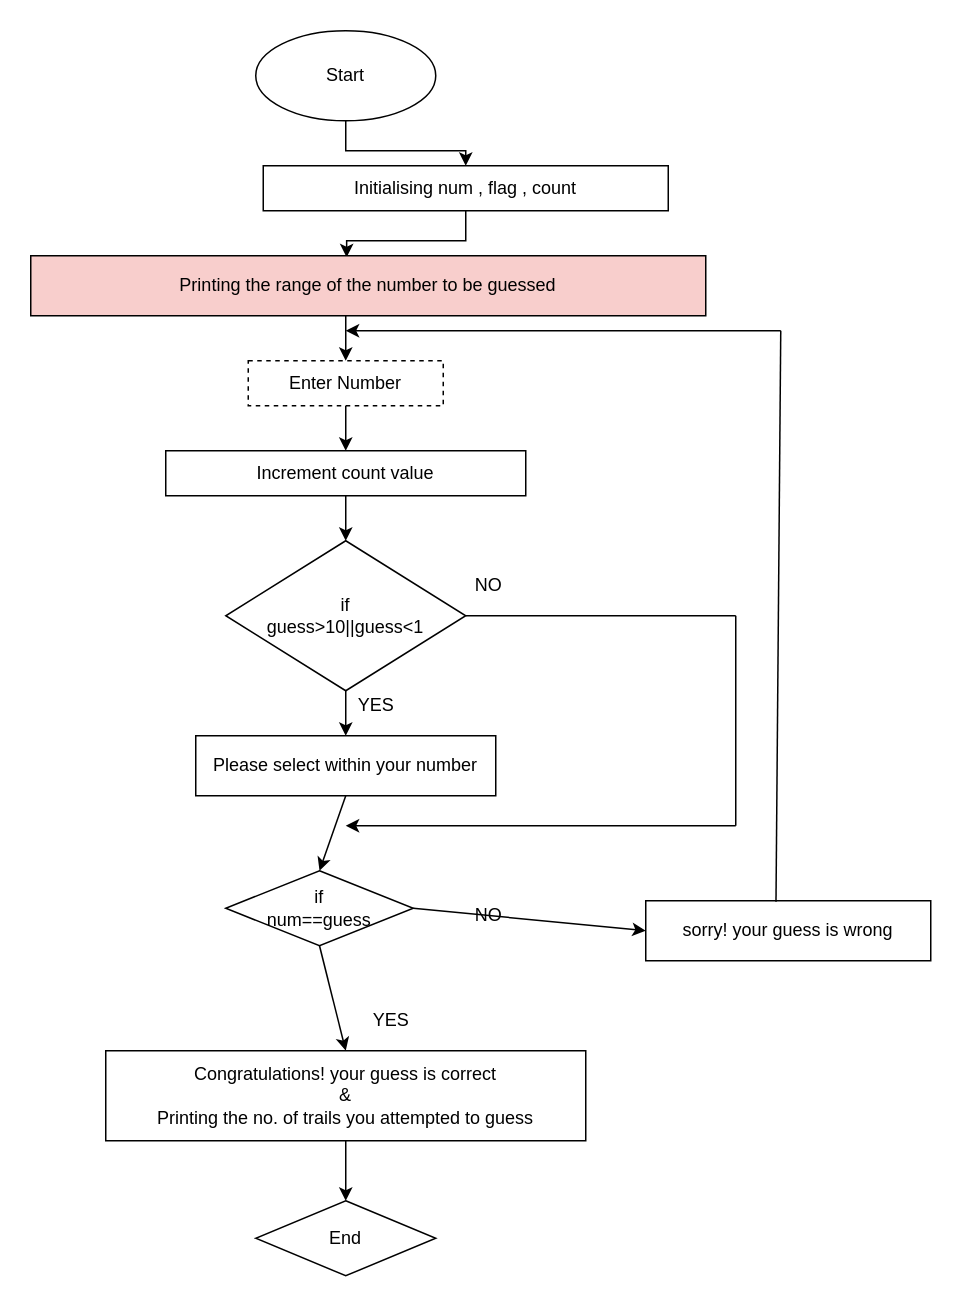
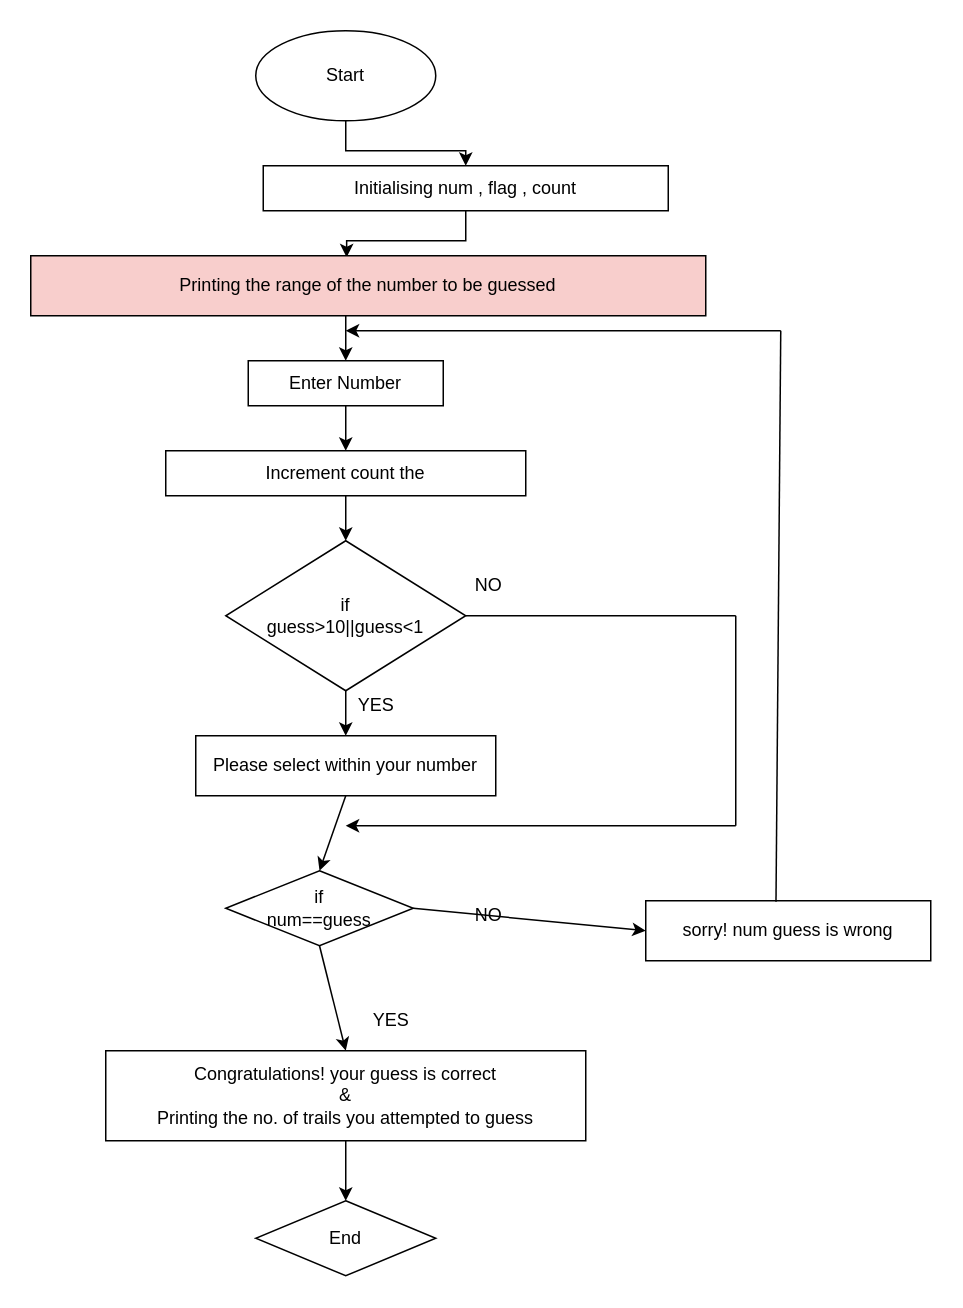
node "Enter Number": style dashed -> solid
node "Increment count value": label "Increment count value" -> "Increment count the"
node "sorry! your guess is wrong": label "sorry! your guess is wrong" -> "sorry! num guess is wrong"
